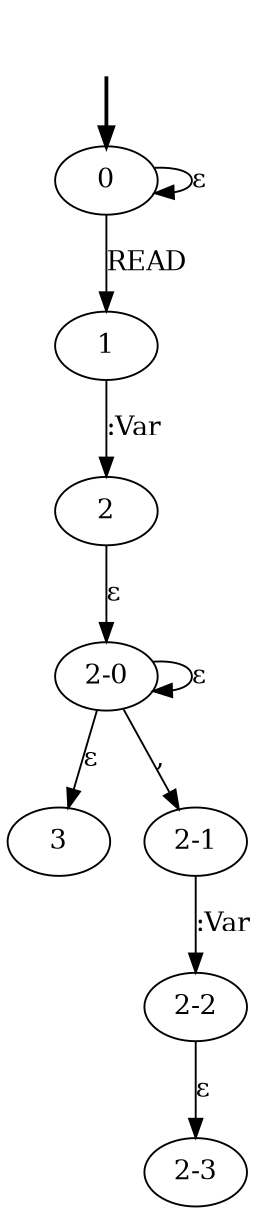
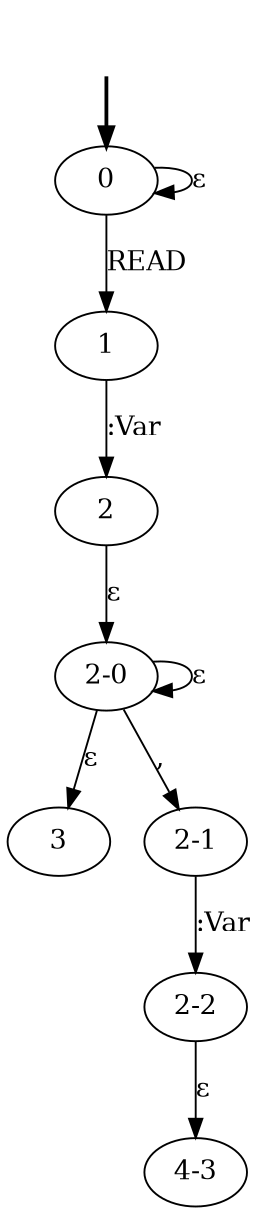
node "2-3": label "2-3" -> "4-3"
